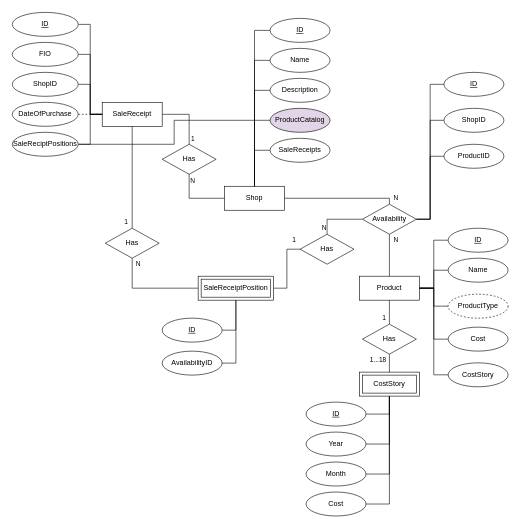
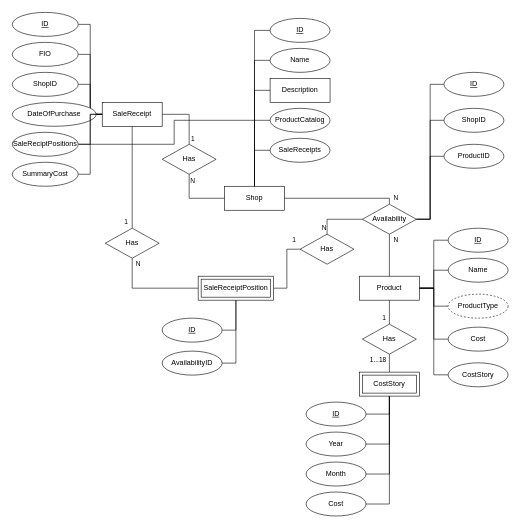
node "Description": shape ellipse -> rectangle
node "DateOfPurchase": size 66x24 -> 84x24
node "ProductCatalog": fillcolor #e1d5e7 -> #ffffff
edge "SaleReceipt" -- "SummaryCost": added
node "SummaryCost": added
